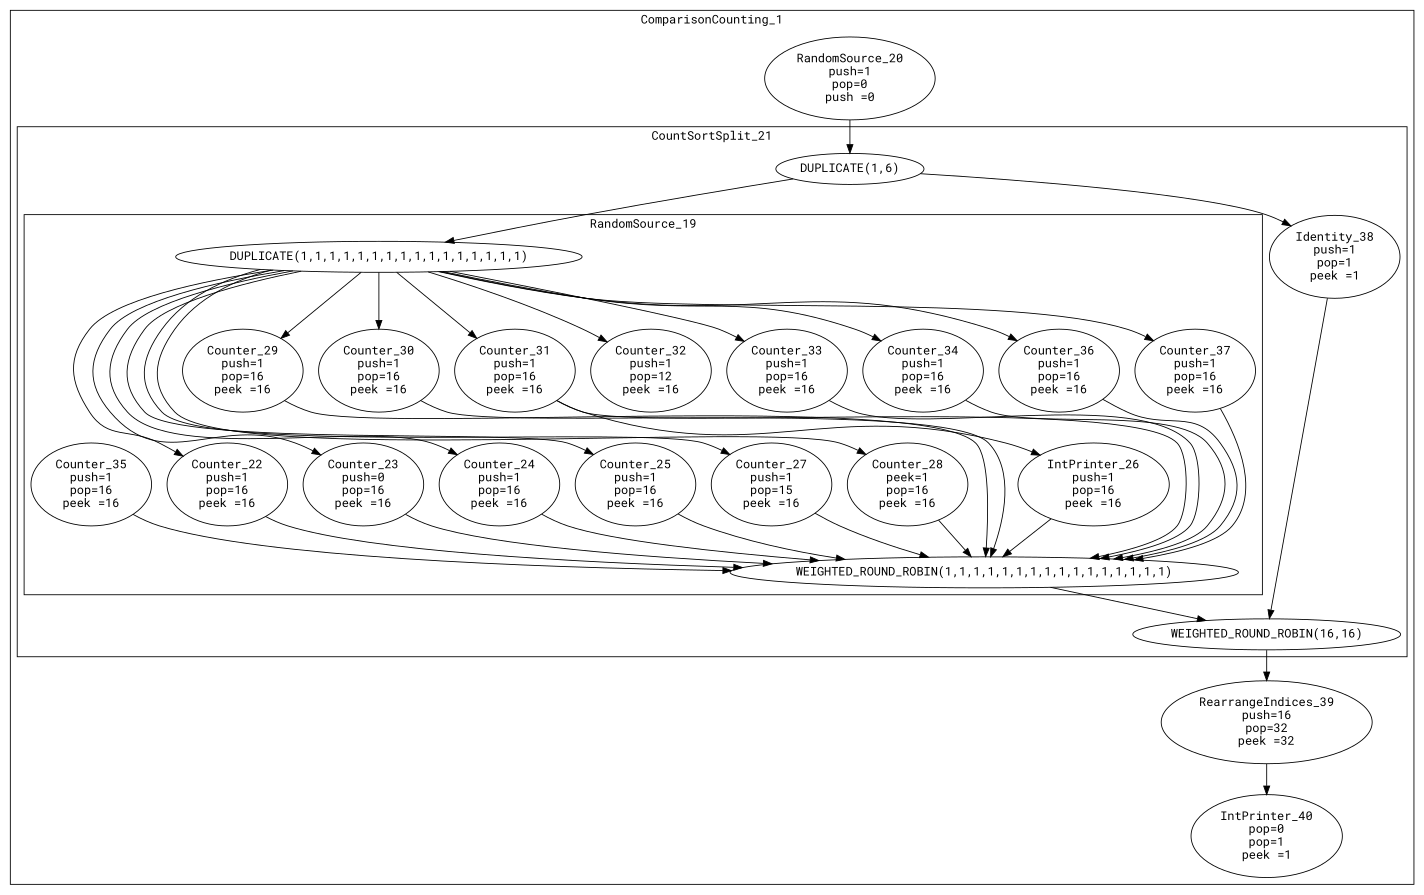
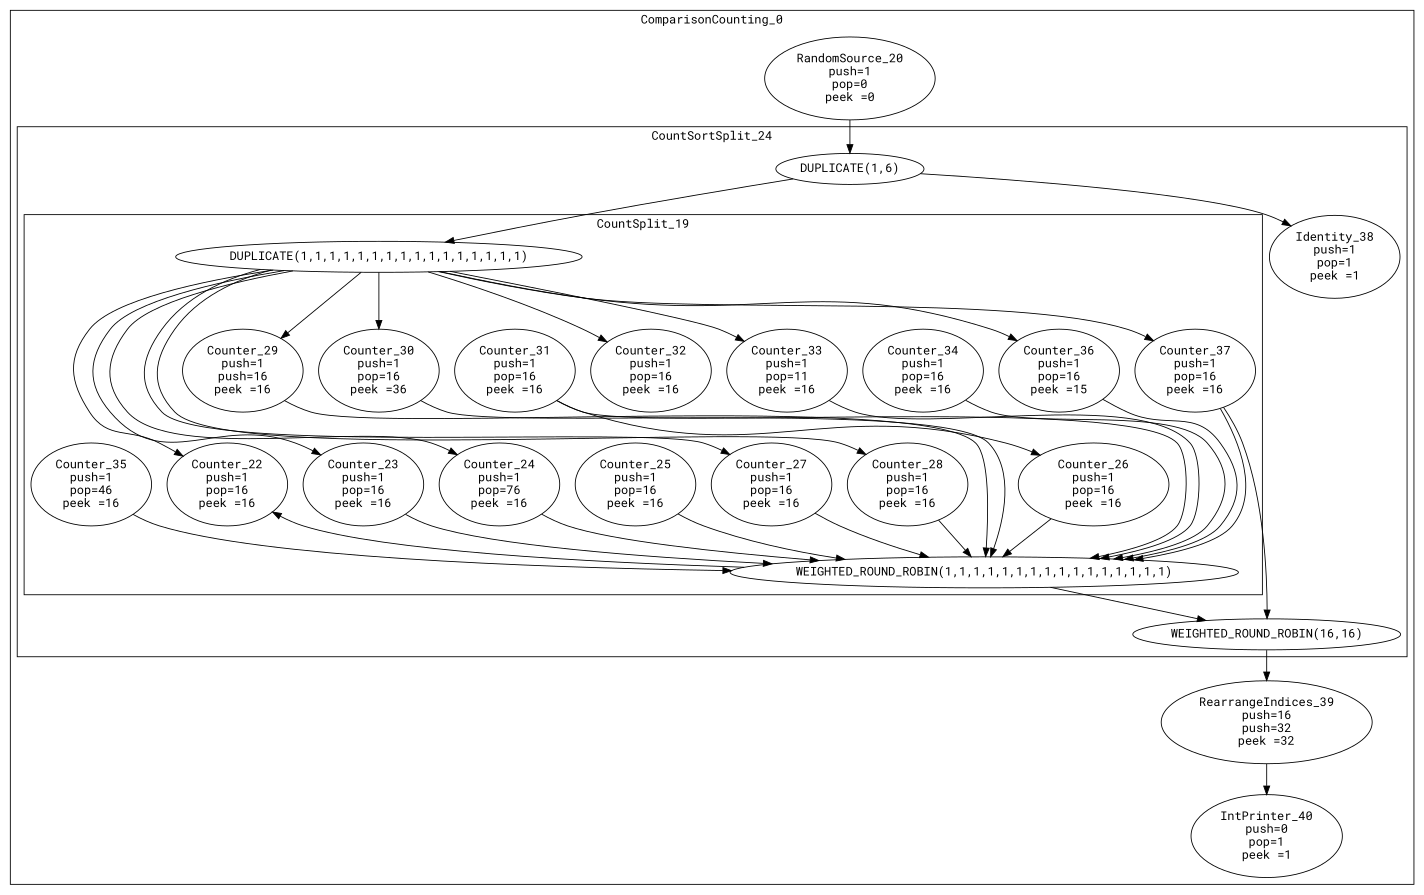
cluster "ComparisonCounting_1": label "ComparisonCounting_1" -> "ComparisonCounting_0"
node "RandomSource_20 push=1 pop=0 push =0": label "RandomSource_20 push=1 pop=0 push =0" -> "RandomSource_20 push=1 pop=0 peek =0"
cluster "CountSortSplit_21": label "CountSortSplit_21" -> "CountSortSplit_24"
cluster "RandomSource_19": label "RandomSource_19" -> "CountSplit_19"
edge "DUPLICATE(1,1,1,1,1,1,1,1,1,1,1,1,1,1,1,1)" -> "Counter_31 push=1 pop=16 peek =16": removed
edge "DUPLICATE(1,1,1,1,1,1,1,1,1,1,1,1,1,1,1,1)" -> "Counter_34 push=1 pop=16 peek =16": removed
node "Counter_29 push=1 pop=16 peek =16": label "Counter_29 push=1 pop=16 peek =16" -> "Counter_29 push=1 push=16 peek =16"
node "Counter_30 push=1 pop=16 peek =16": label "Counter_30 push=1 pop=16 peek =16" -> "Counter_30 push=1 pop=16 peek =36"
node "Counter_32 push=1 pop=12 peek =16": label "Counter_32 push=1 pop=12 peek =16" -> "Counter_32 push=1 pop=16 peek =16"
node "Counter_33 push=1 pop=16 peek =16": label "Counter_33 push=1 pop=16 peek =16" -> "Counter_33 push=1 pop=11 peek =16"
node "Counter_36 push=1 pop=16 peek =16": label "Counter_36 push=1 pop=16 peek =16" -> "Counter_36 push=1 pop=16 peek =15"
edge "DUPLICATE(1,1,1,1,1,1,1,1,1,1,1,1,1,1,1,1)" -> "Counter_25 push=1 pop=16 peek =16": removed
edge "Identity_38 push=1 pop=1 peek =1" -> "WEIGHTED_ROUND_ROBIN(16,16)": now "Counter_37 push=1 pop=16 peek =16" -> "WEIGHTED_ROUND_ROBIN(16,16)"
node "Counter_35 push=1 pop=16 peek =16": label "Counter_35 push=1 pop=16 peek =16" -> "Counter_35 push=1 pop=46 peek =16"
node "Counter_23 push=0 pop=16 peek =16": label "Counter_23 push=0 pop=16 peek =16" -> "Counter_23 push=1 pop=16 peek =16"
node "Counter_24 push=1 pop=16 peek =16": label "Counter_24 push=1 pop=16 peek =16" -> "Counter_24 push=1 pop=76 peek =16"
node "Counter_27 push=1 pop=15 peek =16": label "Counter_27 push=1 pop=15 peek =16" -> "Counter_27 push=1 pop=16 peek =16"
node "Counter_28 peek=1 pop=16 peek =16": label "Counter_28 peek=1 pop=16 peek =16" -> "Counter_28 push=1 pop=16 peek =16"
node "IntPrinter_26 push=1 pop=16 peek =16": label "IntPrinter_26 push=1 pop=16 peek =16" -> "Counter_26 push=1 pop=16 peek =16"
edge "Counter_22 push=1 pop=16 peek =16" -> "WEIGHTED_ROUND_ROBIN(1,1,1,1,1,1,1,1,1,1,1,1,1,1,1,1)": reversed
node "RearrangeIndices_39 push=16 pop=32 peek =32": label "RearrangeIndices_39 push=16 pop=32 peek =32" -> "RearrangeIndices_39 push=16 push=32 peek =32"
node "IntPrinter_40 pop=0 pop=1 peek =1": label "IntPrinter_40 pop=0 pop=1 peek =1" -> "IntPrinter_40 push=0 pop=1 peek =1"
